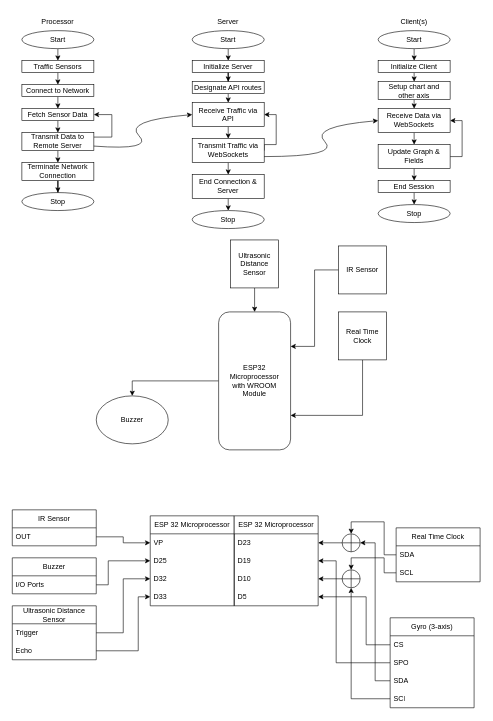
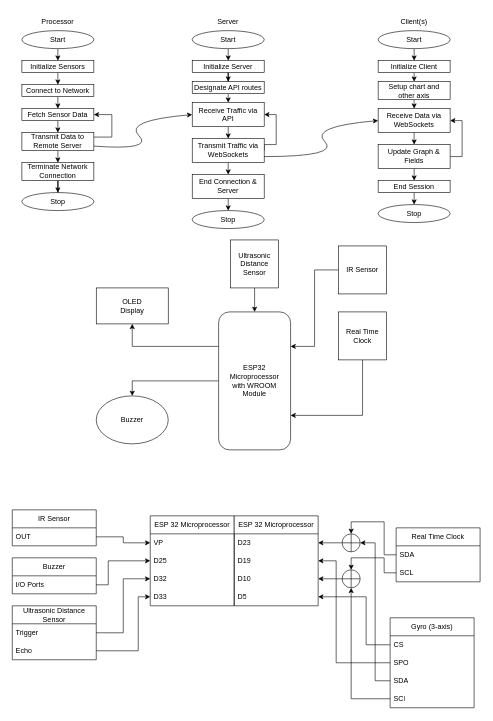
node "Traffic Sensors": label "Traffic Sensors" -> "Initialize Sensors"
node "OLED Display": added
edge "ESP32 Microprocessor with WROOM Module" -> "OLED Display": added
